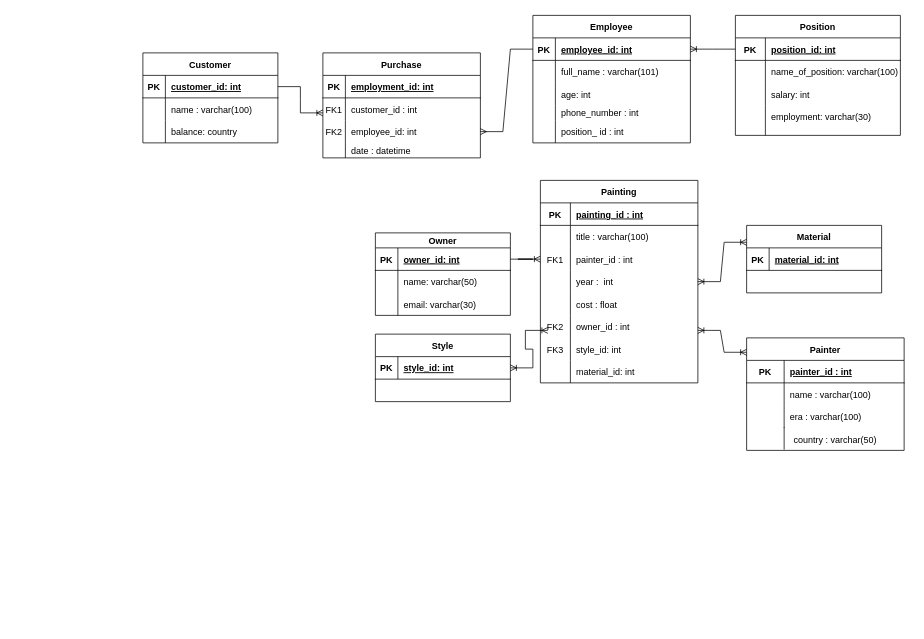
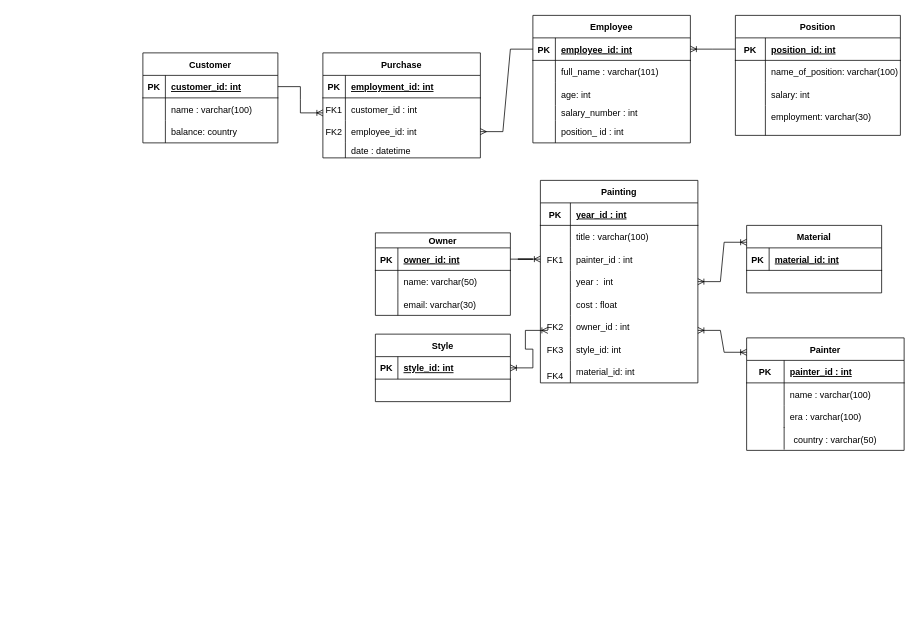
node "phone_number : int": label "phone_number : int" -> "salary_number : int"
node "painting_id : int": label "painting_id : int" -> "year_id : int"
node "FK4": added
